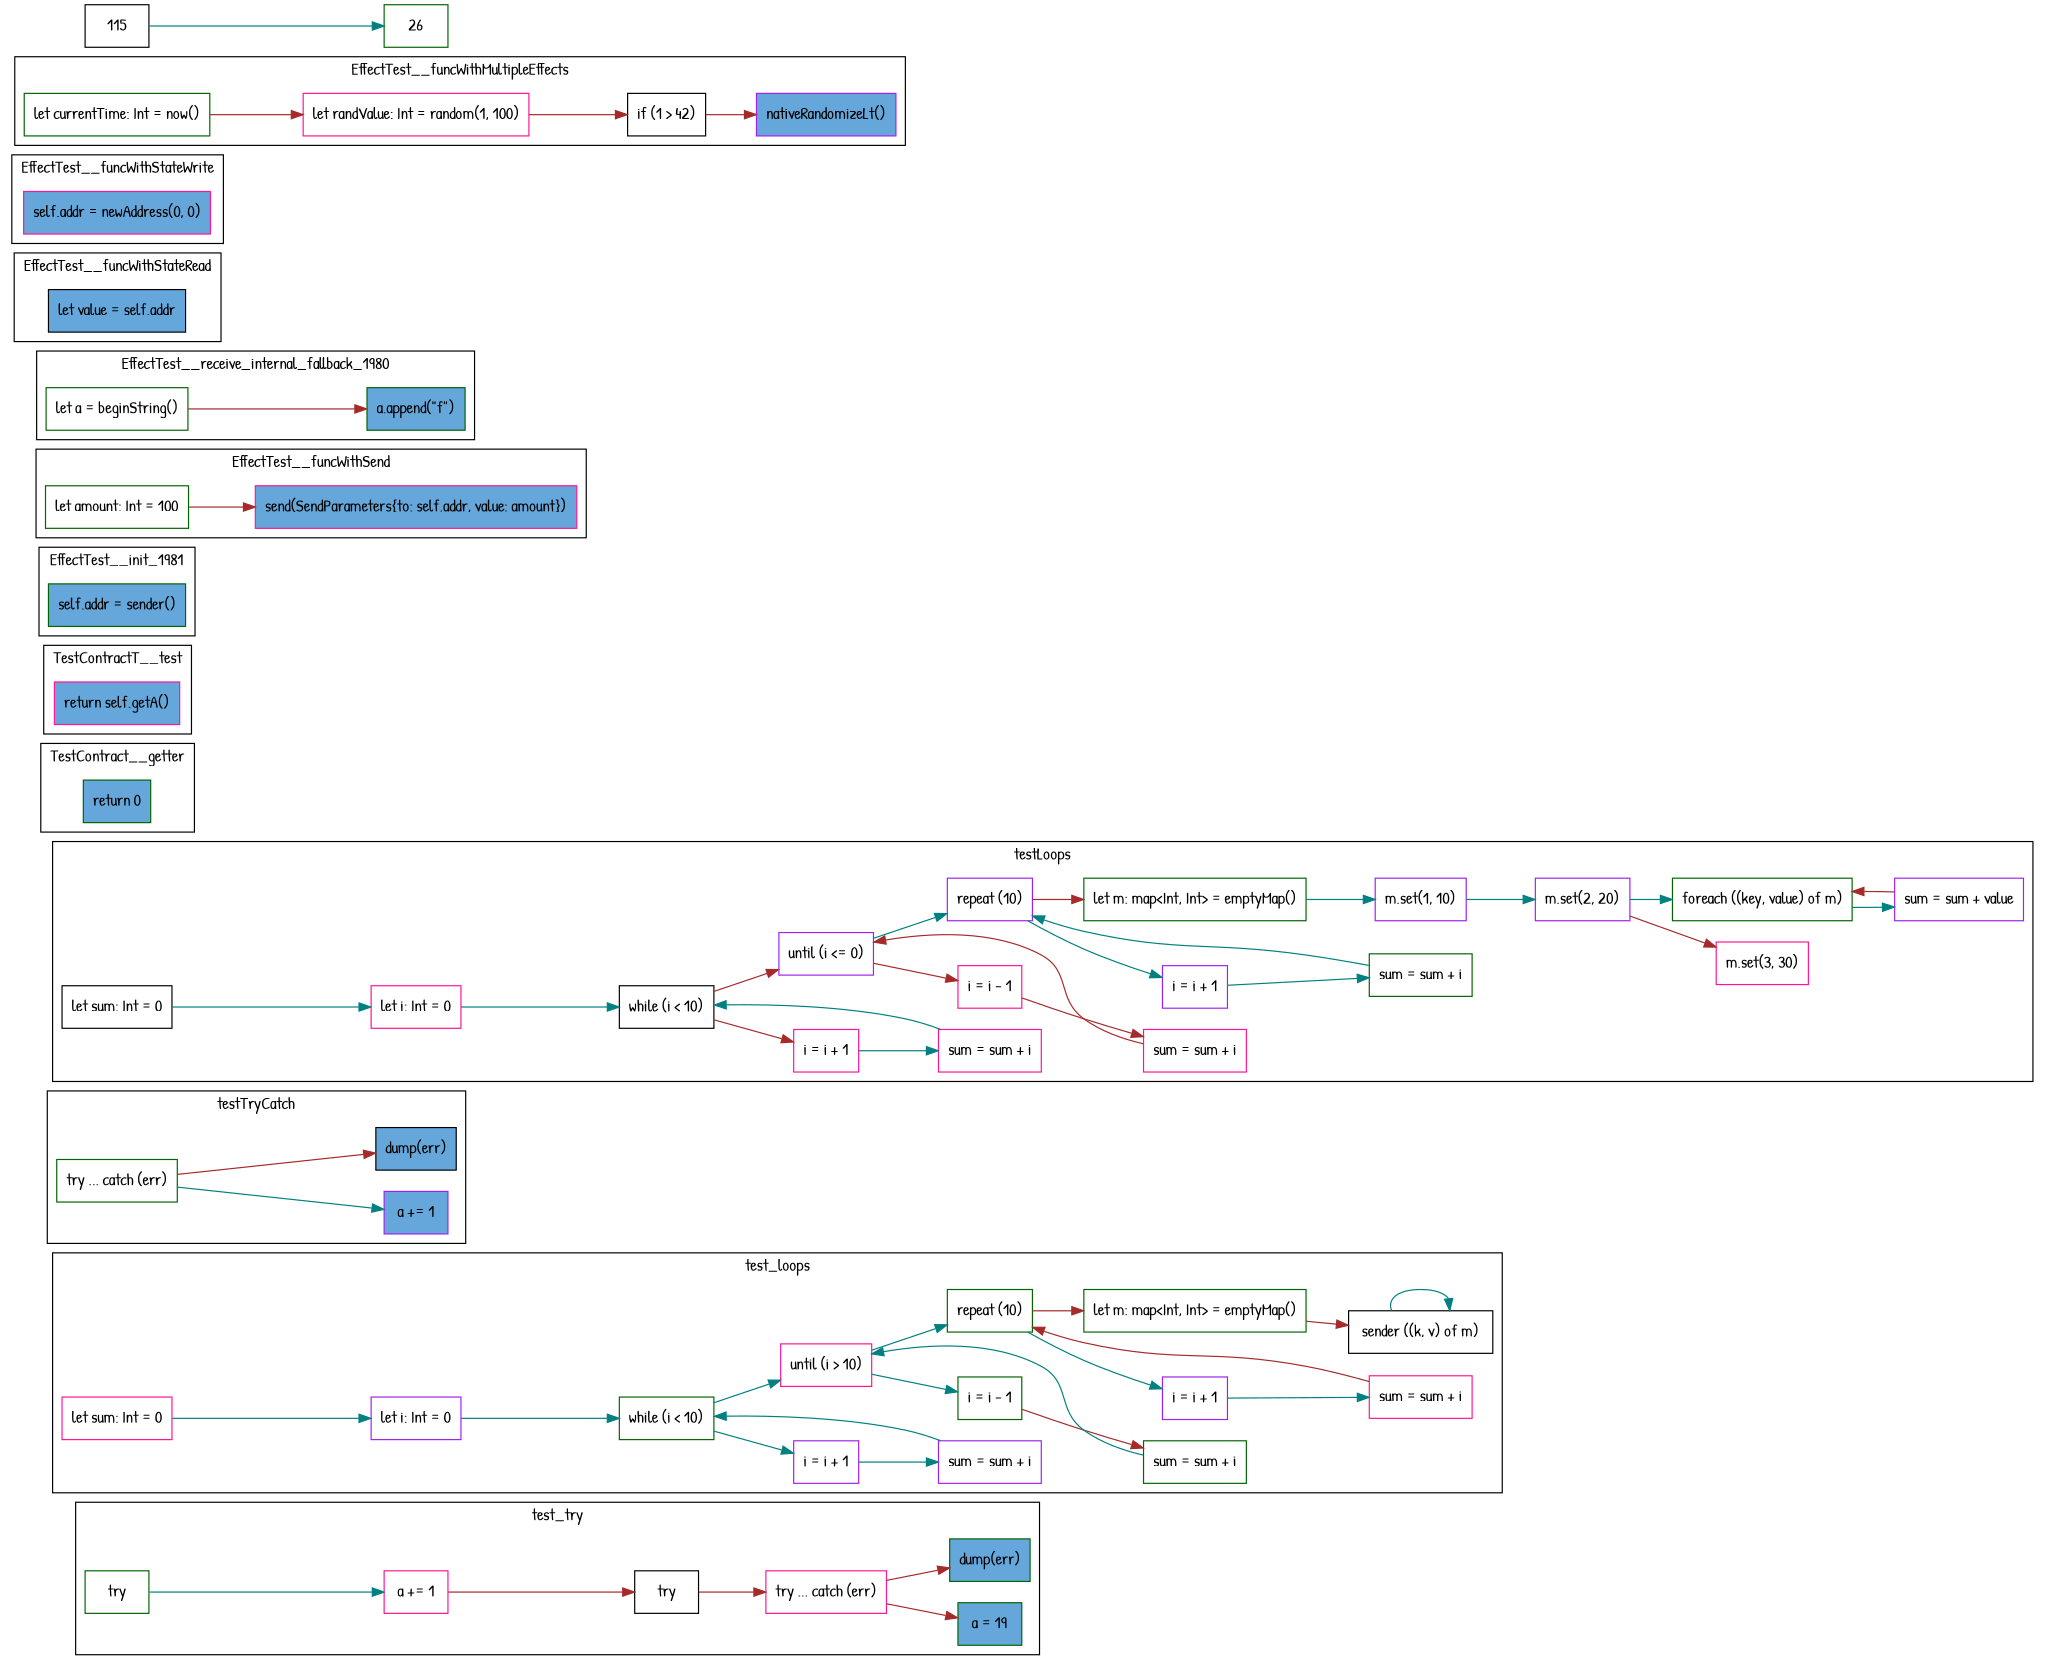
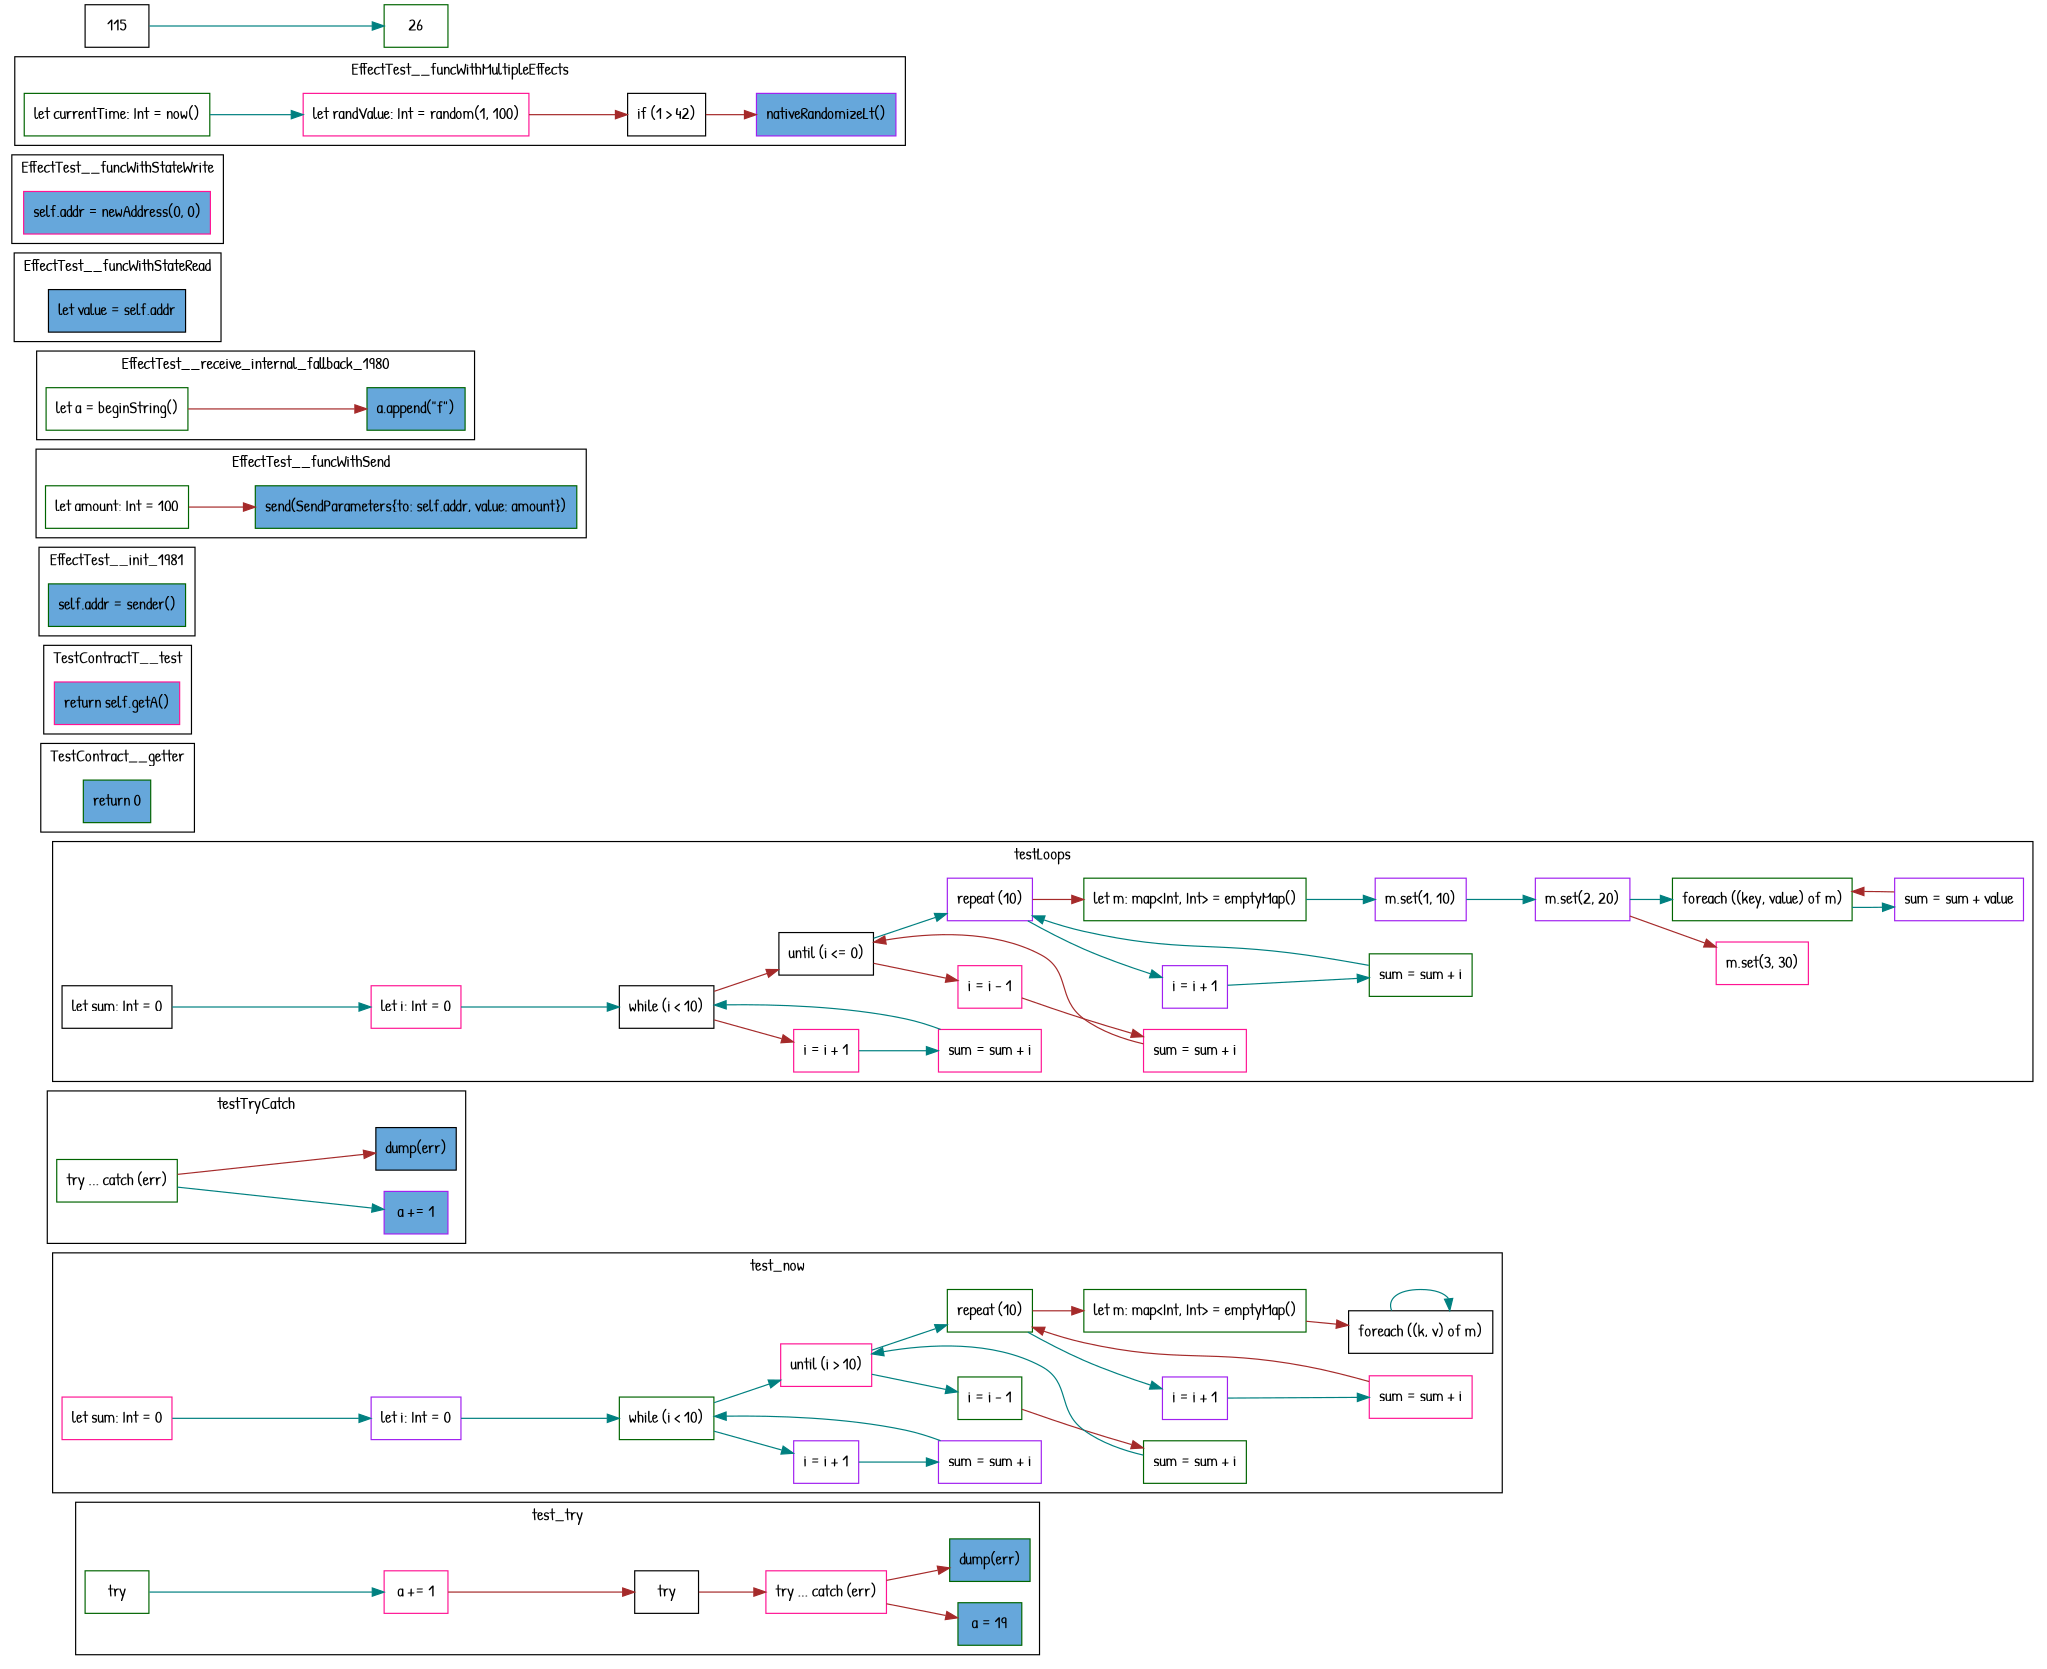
edge "let currentTime: Int = now()" -> "let randValue: Int = random(1, 100)": color brown -> teal
node "send(SendParameters{to: self.addr, value: amount})": color deeppink -> darkgreen
node "until (i <= 0)": color purple -> black
cluster "test_loops": label "test_loops" -> "test_now"
node "sender ((k, v) of m)": label "sender ((k, v) of m)" -> "foreach ((k, v) of m)"
